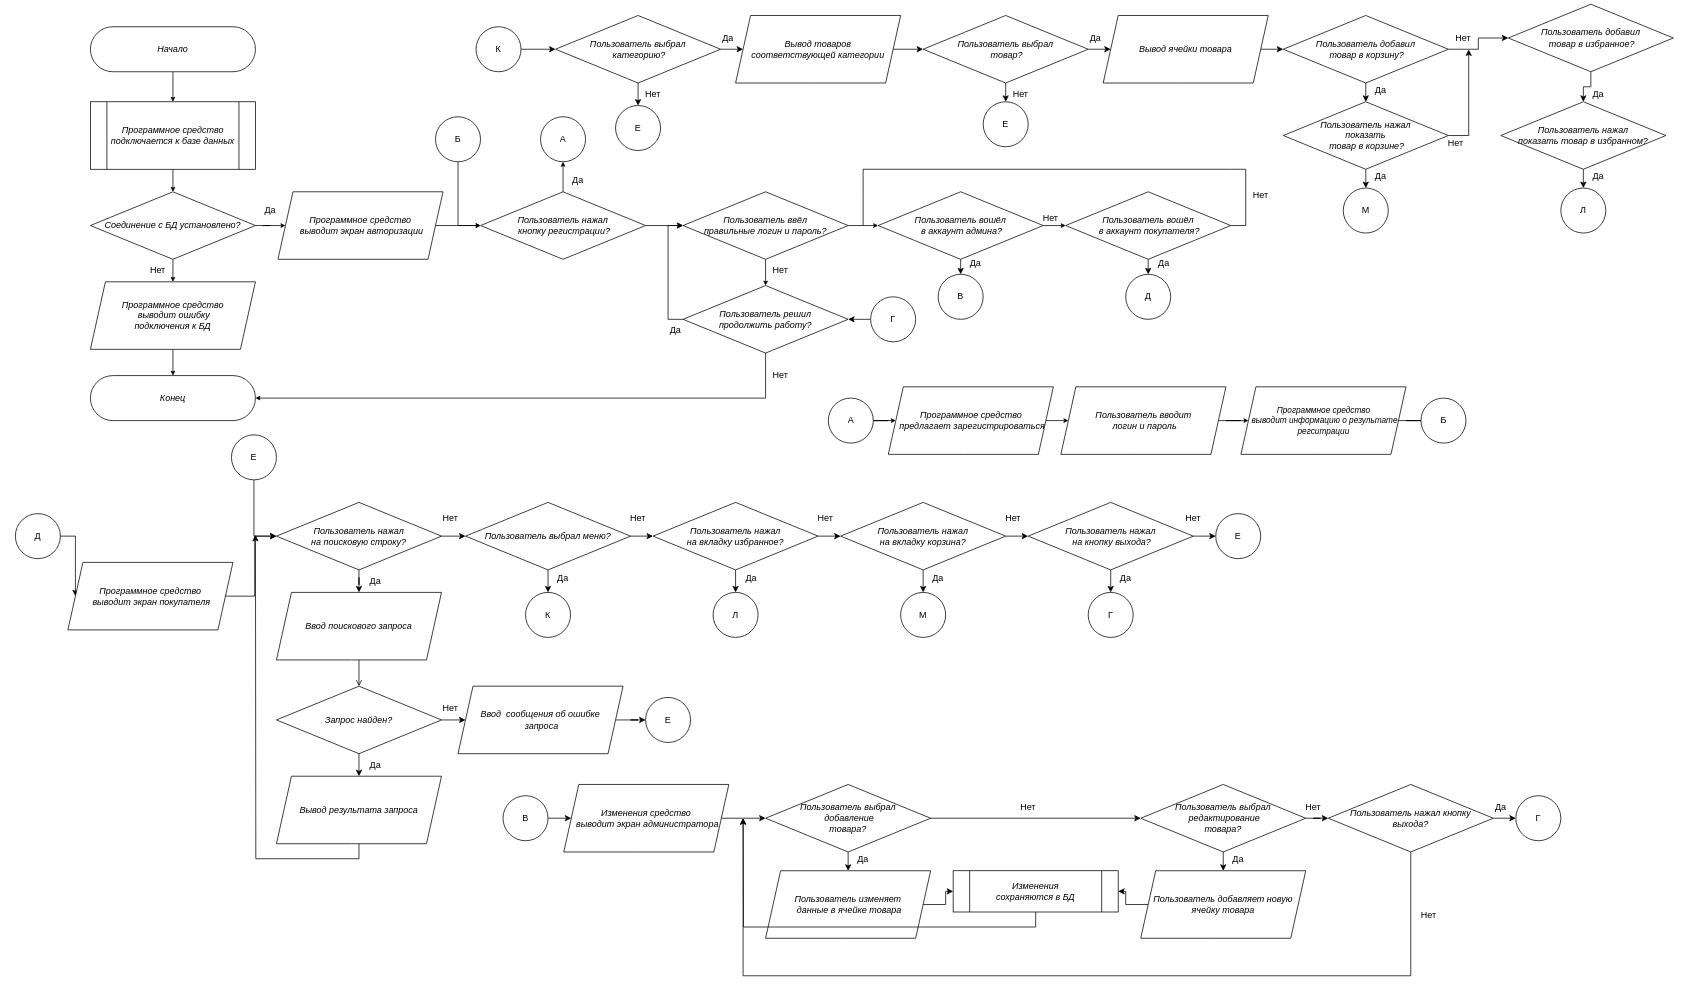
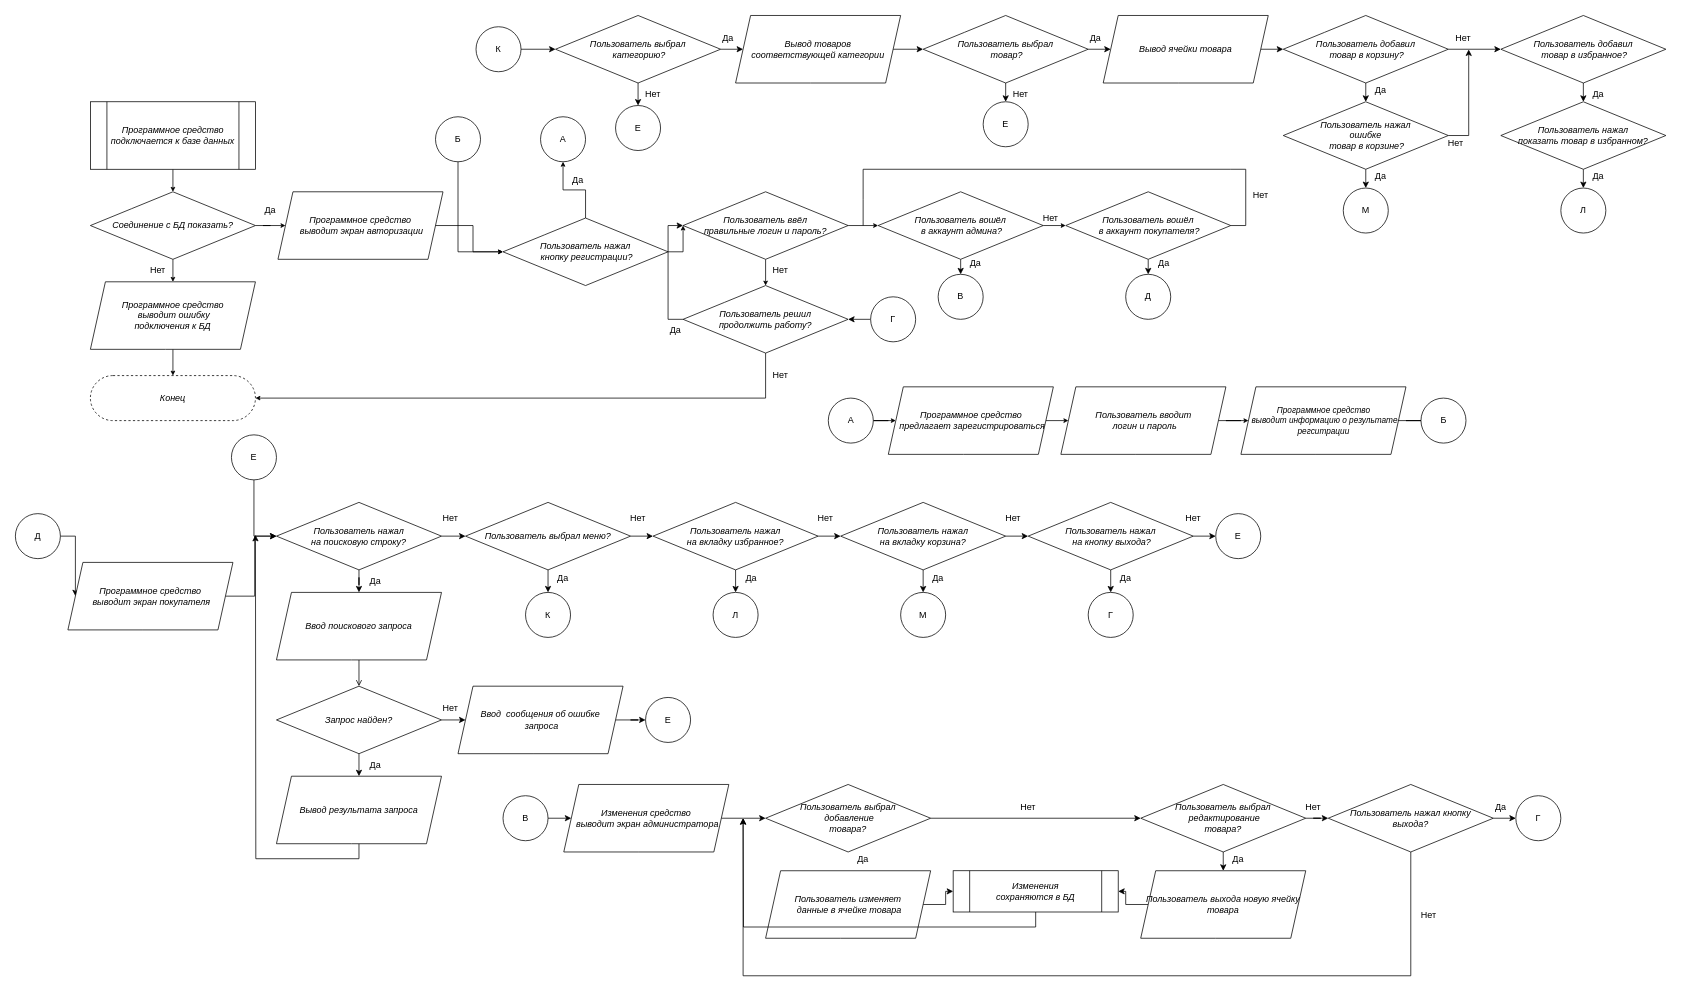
node "Пользователь добавил товар в избранное?": moved (1590, 38) -> (1583, 49)
node "Начало": removed
edge "Начало" -> "Программное средство подключается к базе данных": removed
node "Пользователь нажал показать товар в корзине?": label "Пользователь нажал показать товар в корзине?" -> "Пользователь нажал ошибке товар в корзине?"
node "Соединение с БД установлено?": label "Соединение с БД установлено?" -> "Соединение с БД показать?"
node "Пользователь нажал кнопку регистрации?": moved (563, 225) -> (585, 252)
node "Конец": style solid -> dashed
edge "Пользователь выбрал добавление товара?" -> "Пользователь изменяет данные в ячейке товара": removed
node "Пользователь добавляет новую ячейку товара": label "Пользователь добавляет новую ячейку товара" -> "Пользователь выхода новую ячейку товара"
